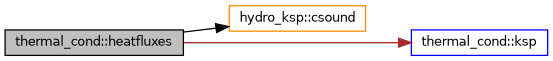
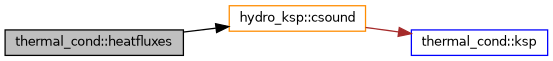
edge "thermal_cond::heatfluxes" -> "thermal_cond::ksp": now "hydro_ksp::csound" -> "thermal_cond::ksp"
